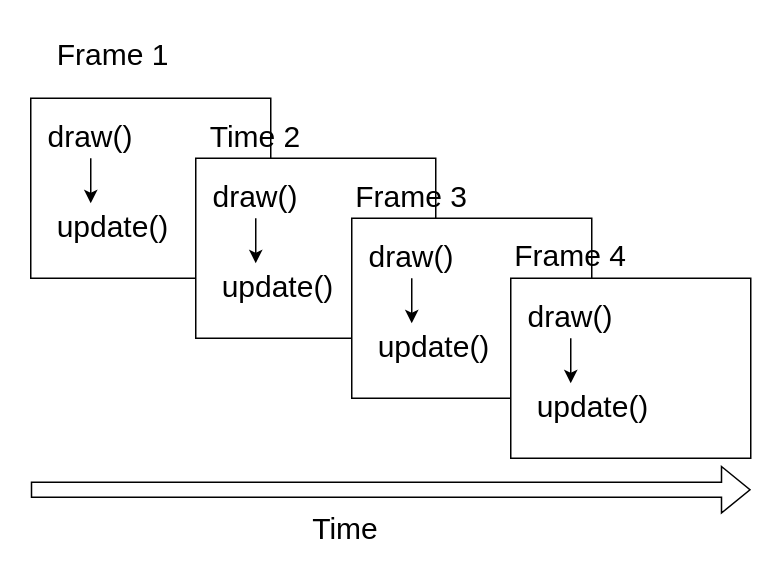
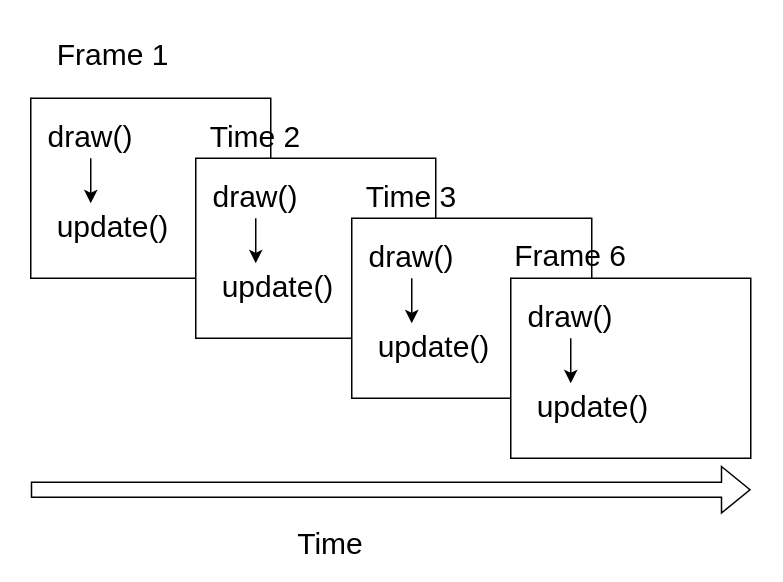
node "Frame 3": label "Frame 3" -> "Time 3"
node "Frame 4": label "Frame 4" -> "Frame 6"
node "Time": moved (346, 527) -> (331, 542)
